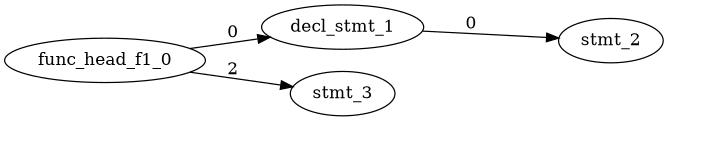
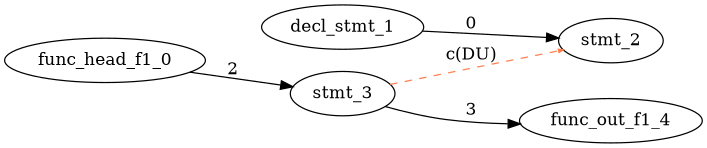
edge "func_head_f1_0" -> "decl_stmt_1": removed, label "0"
edge "stmt_3" -> "stmt_2": added, label "c(DU)"
node "func_out_f1_4": added
